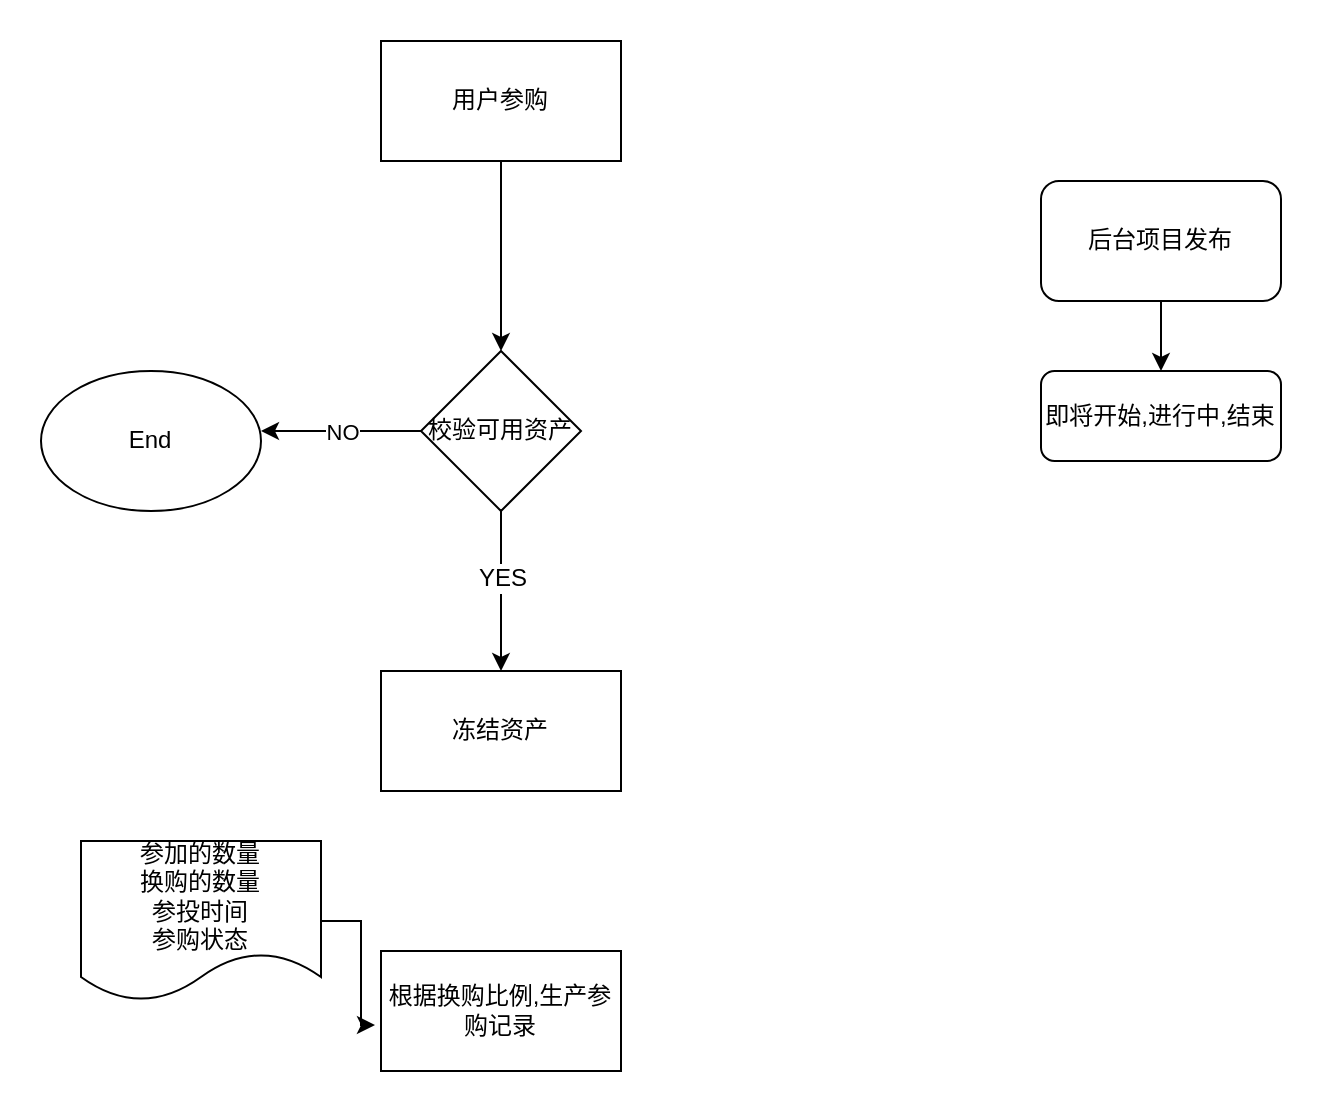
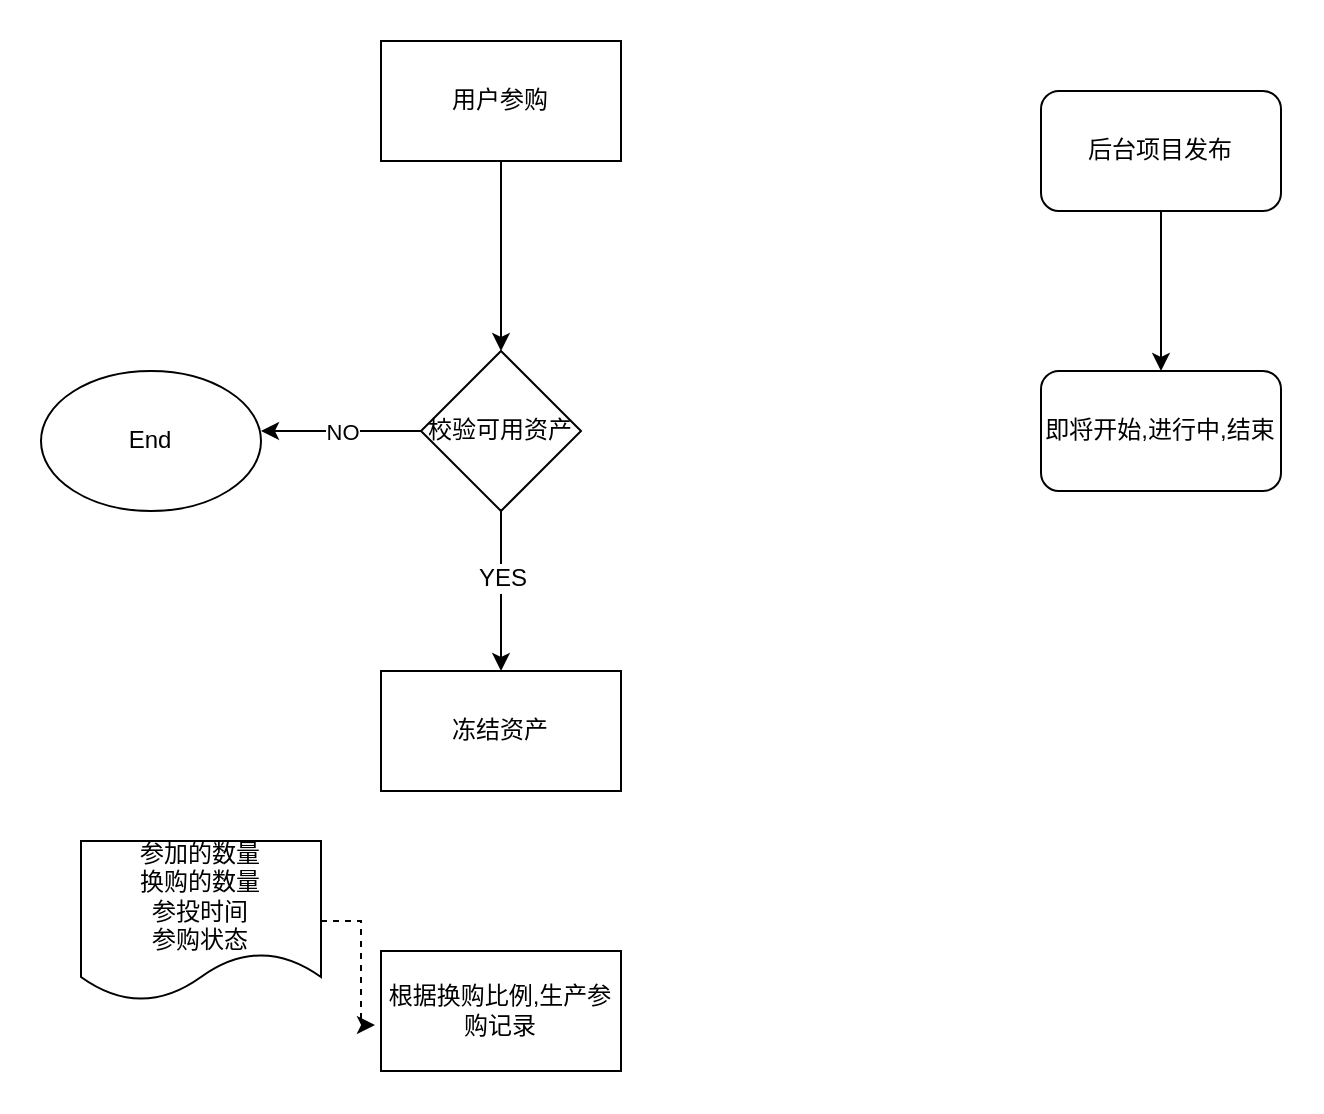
node "后台项目发布": moved (1161, 241) -> (1161, 151)
node "即将开始,进行中,结束": size 240x90 -> 240x120
edge "参加的数量 换购的数量 参投时间 参购状态" -> "根据换购比例,生产参购记录": style solid -> dashed
